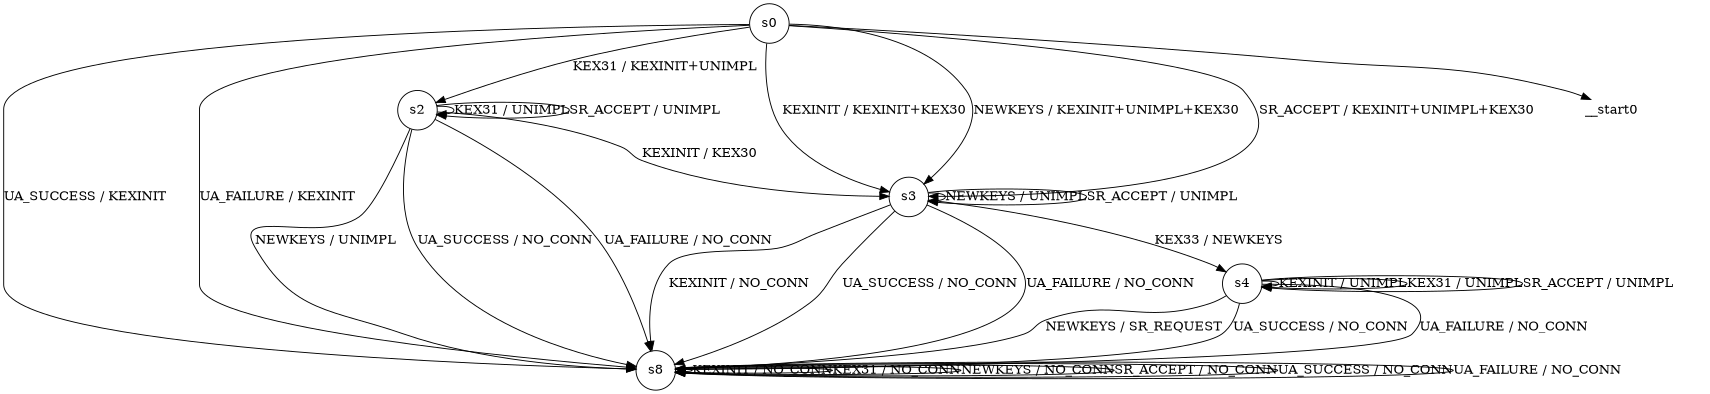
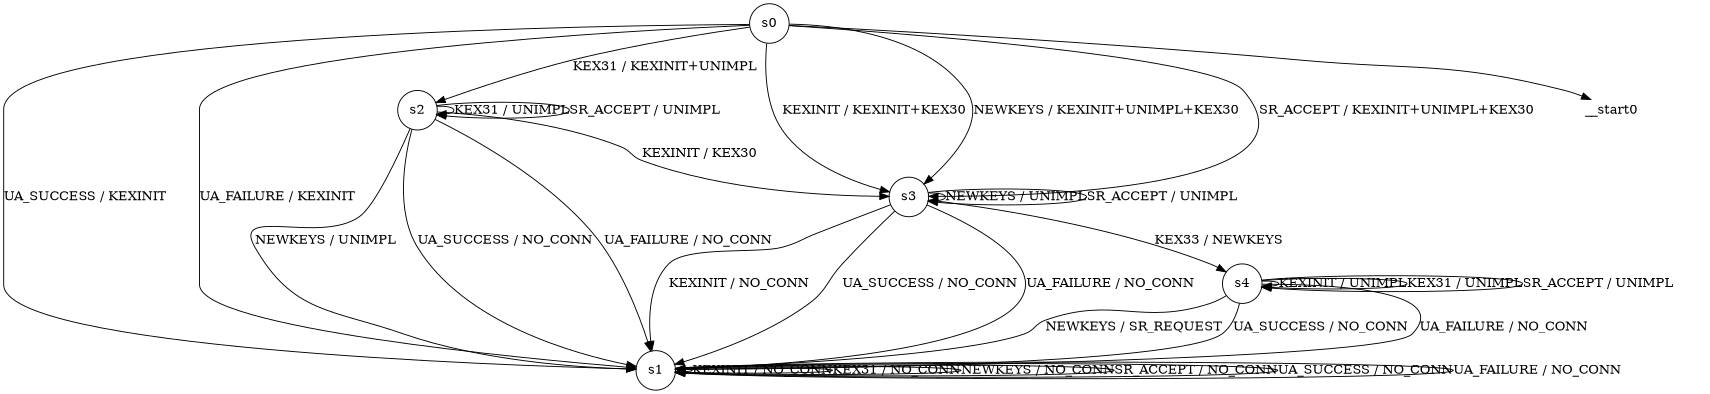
node "s8": label "s8" -> "s1"
